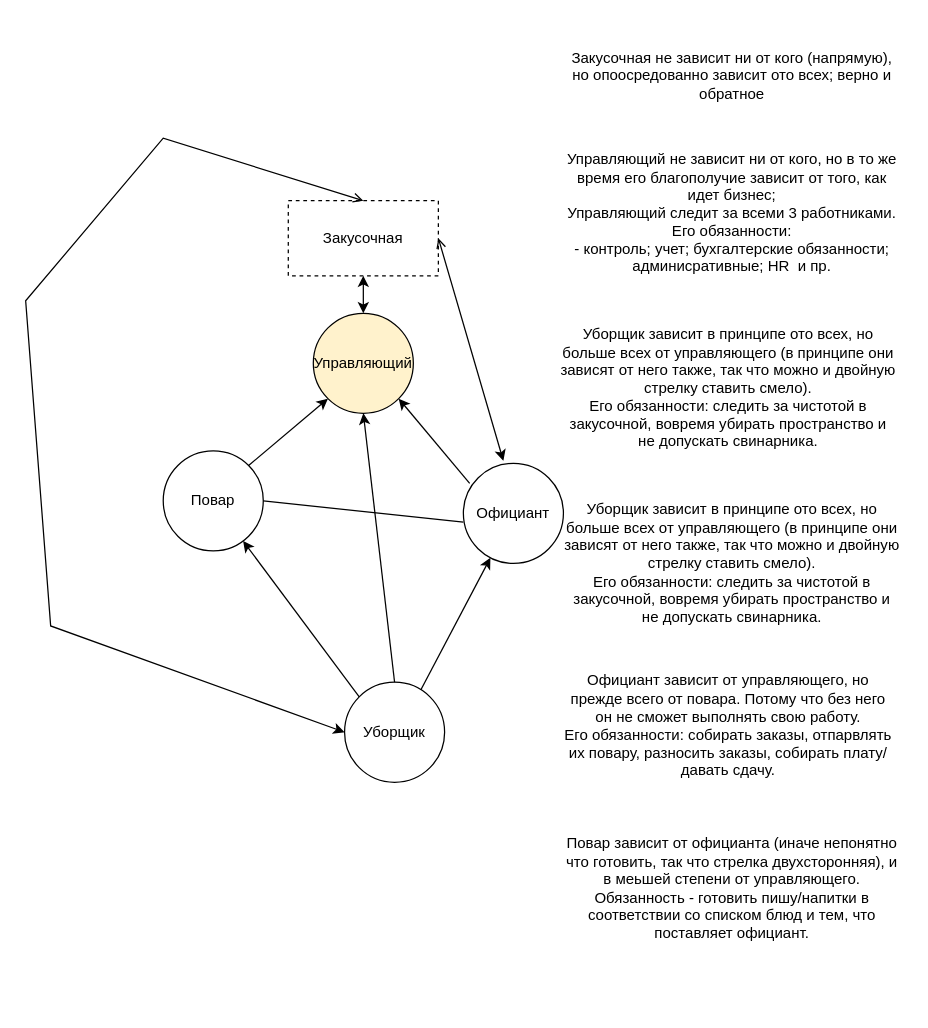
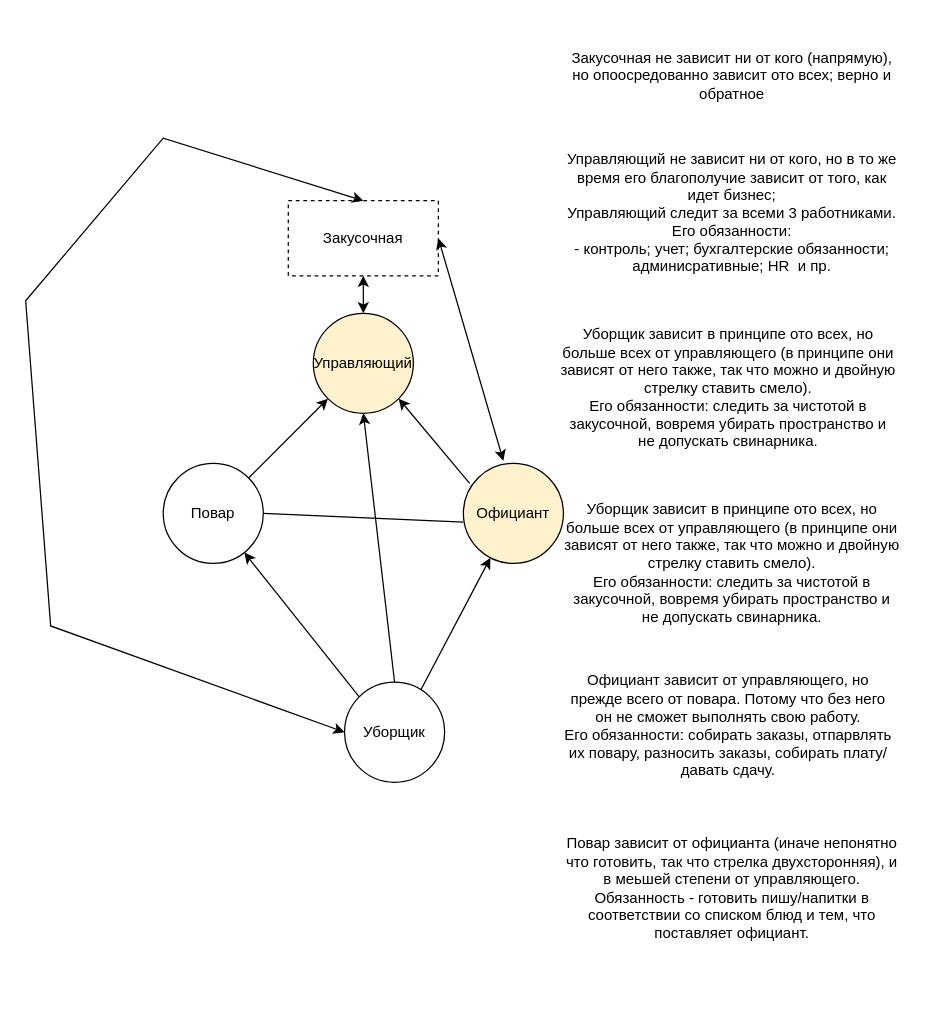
edge "Закусочная" -- "Уборщик": arrowhead open -> classic
edge "Закусочная" -- "Официант": arrowhead open -> classic
node "Повар": moved (213, 501) -> (213, 513)
node "Официант": fillcolor #ffffff -> #fff2cc
